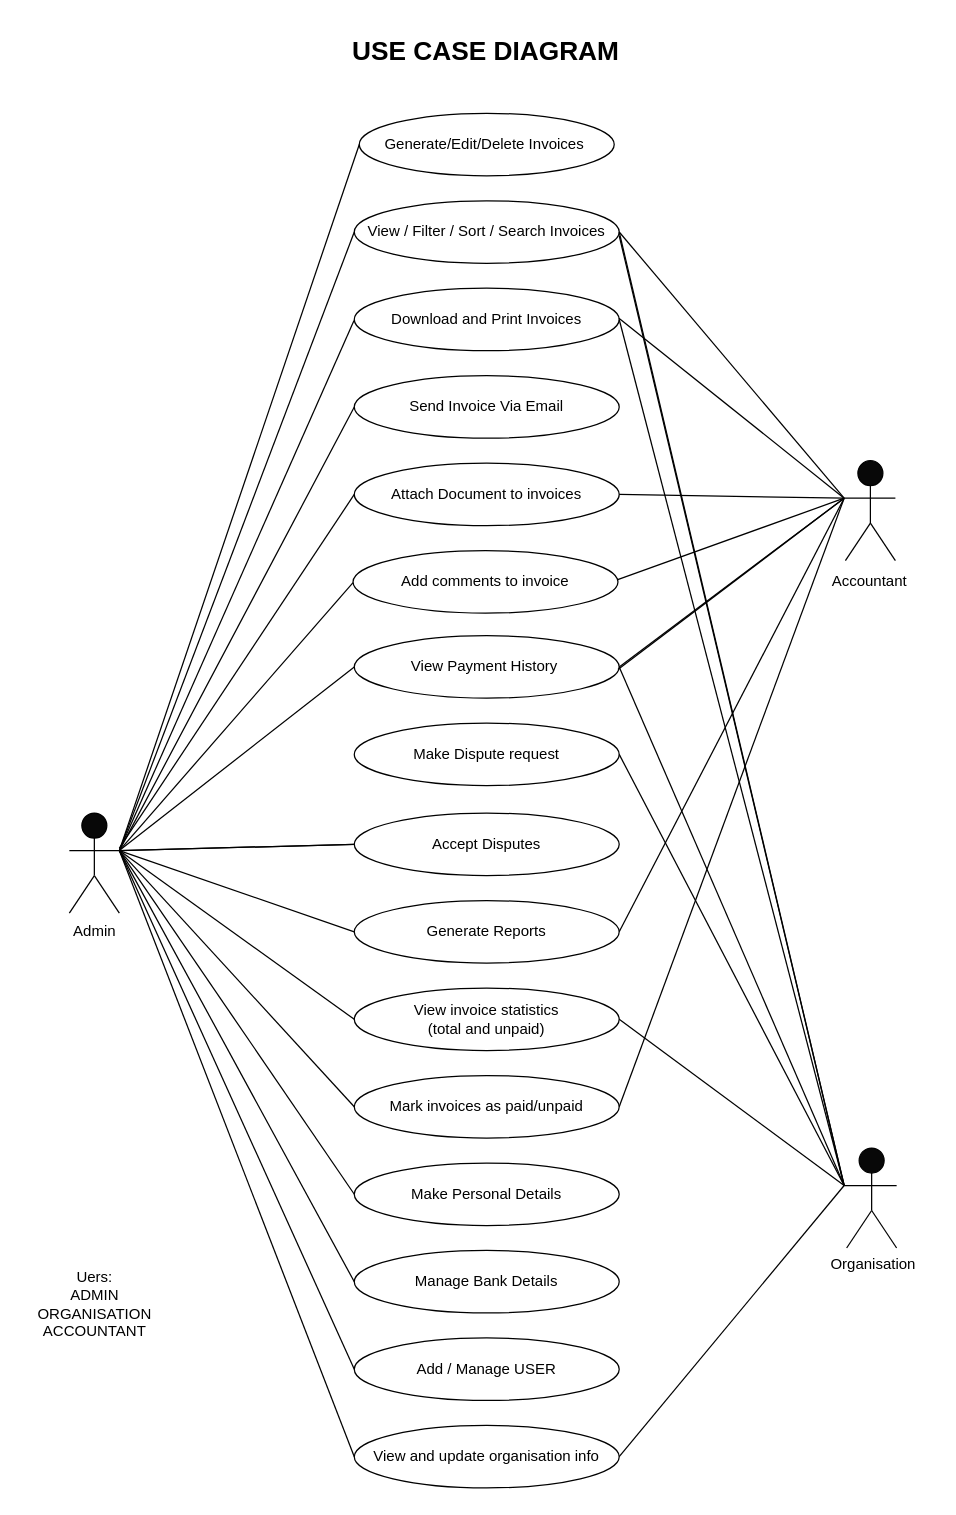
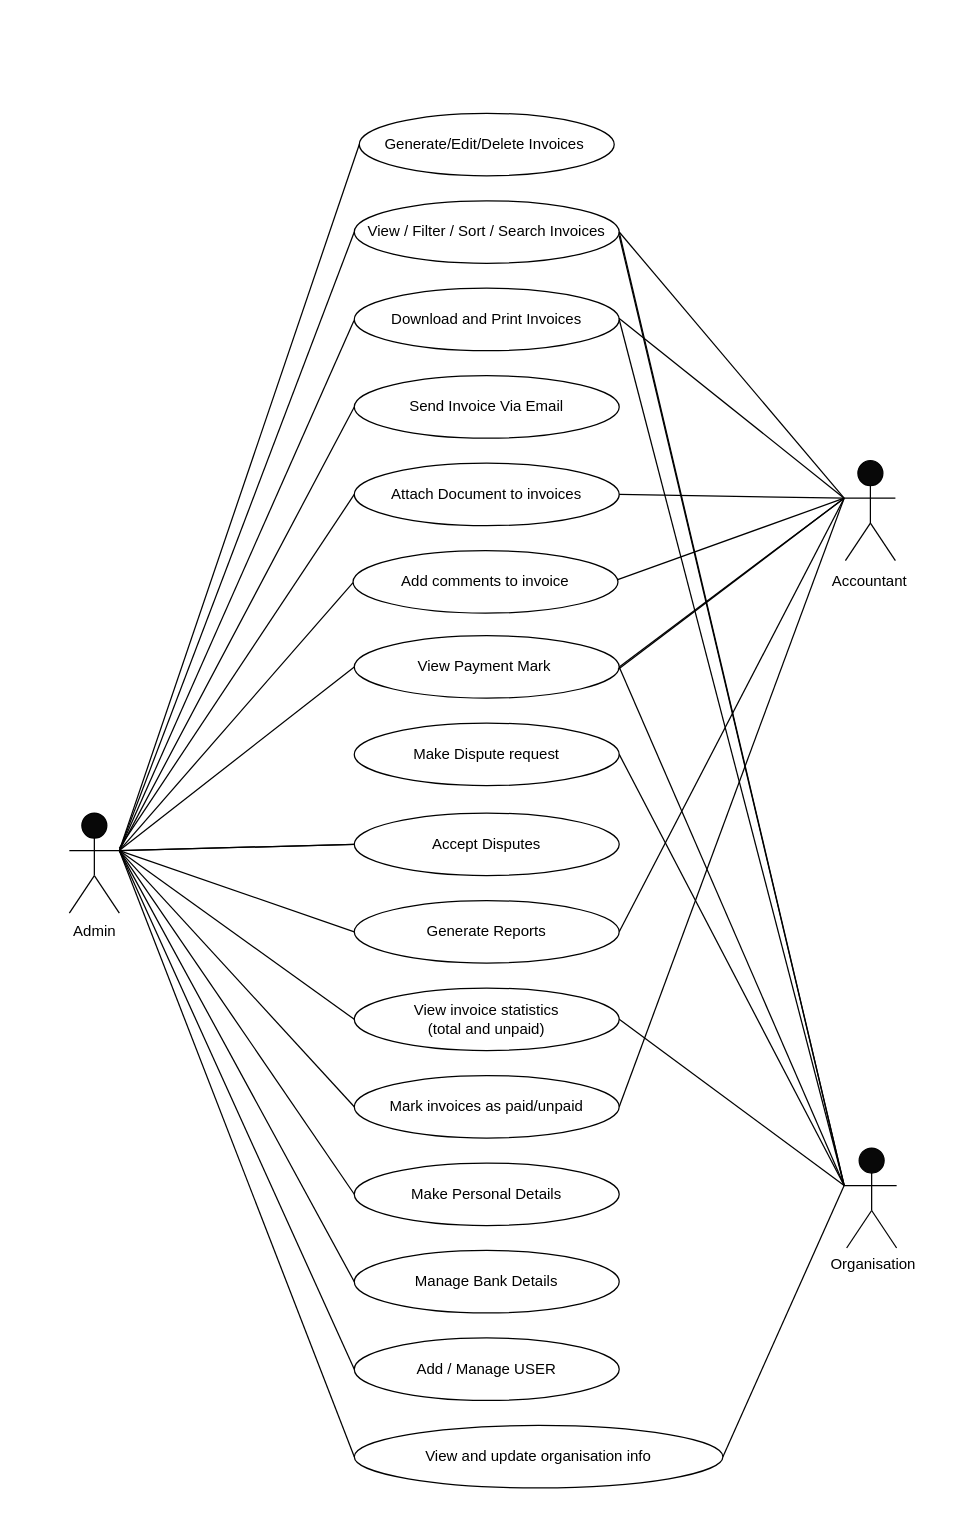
node "USE CASE DIAGRAM": removed
node "View Payment History": label "View Payment History" -> "View Payment Mark"
node "Uers: ADMIN ORGANISATION ACCOUNTANT": removed
node "View and update organisation info": size 265x63 -> 369x63
